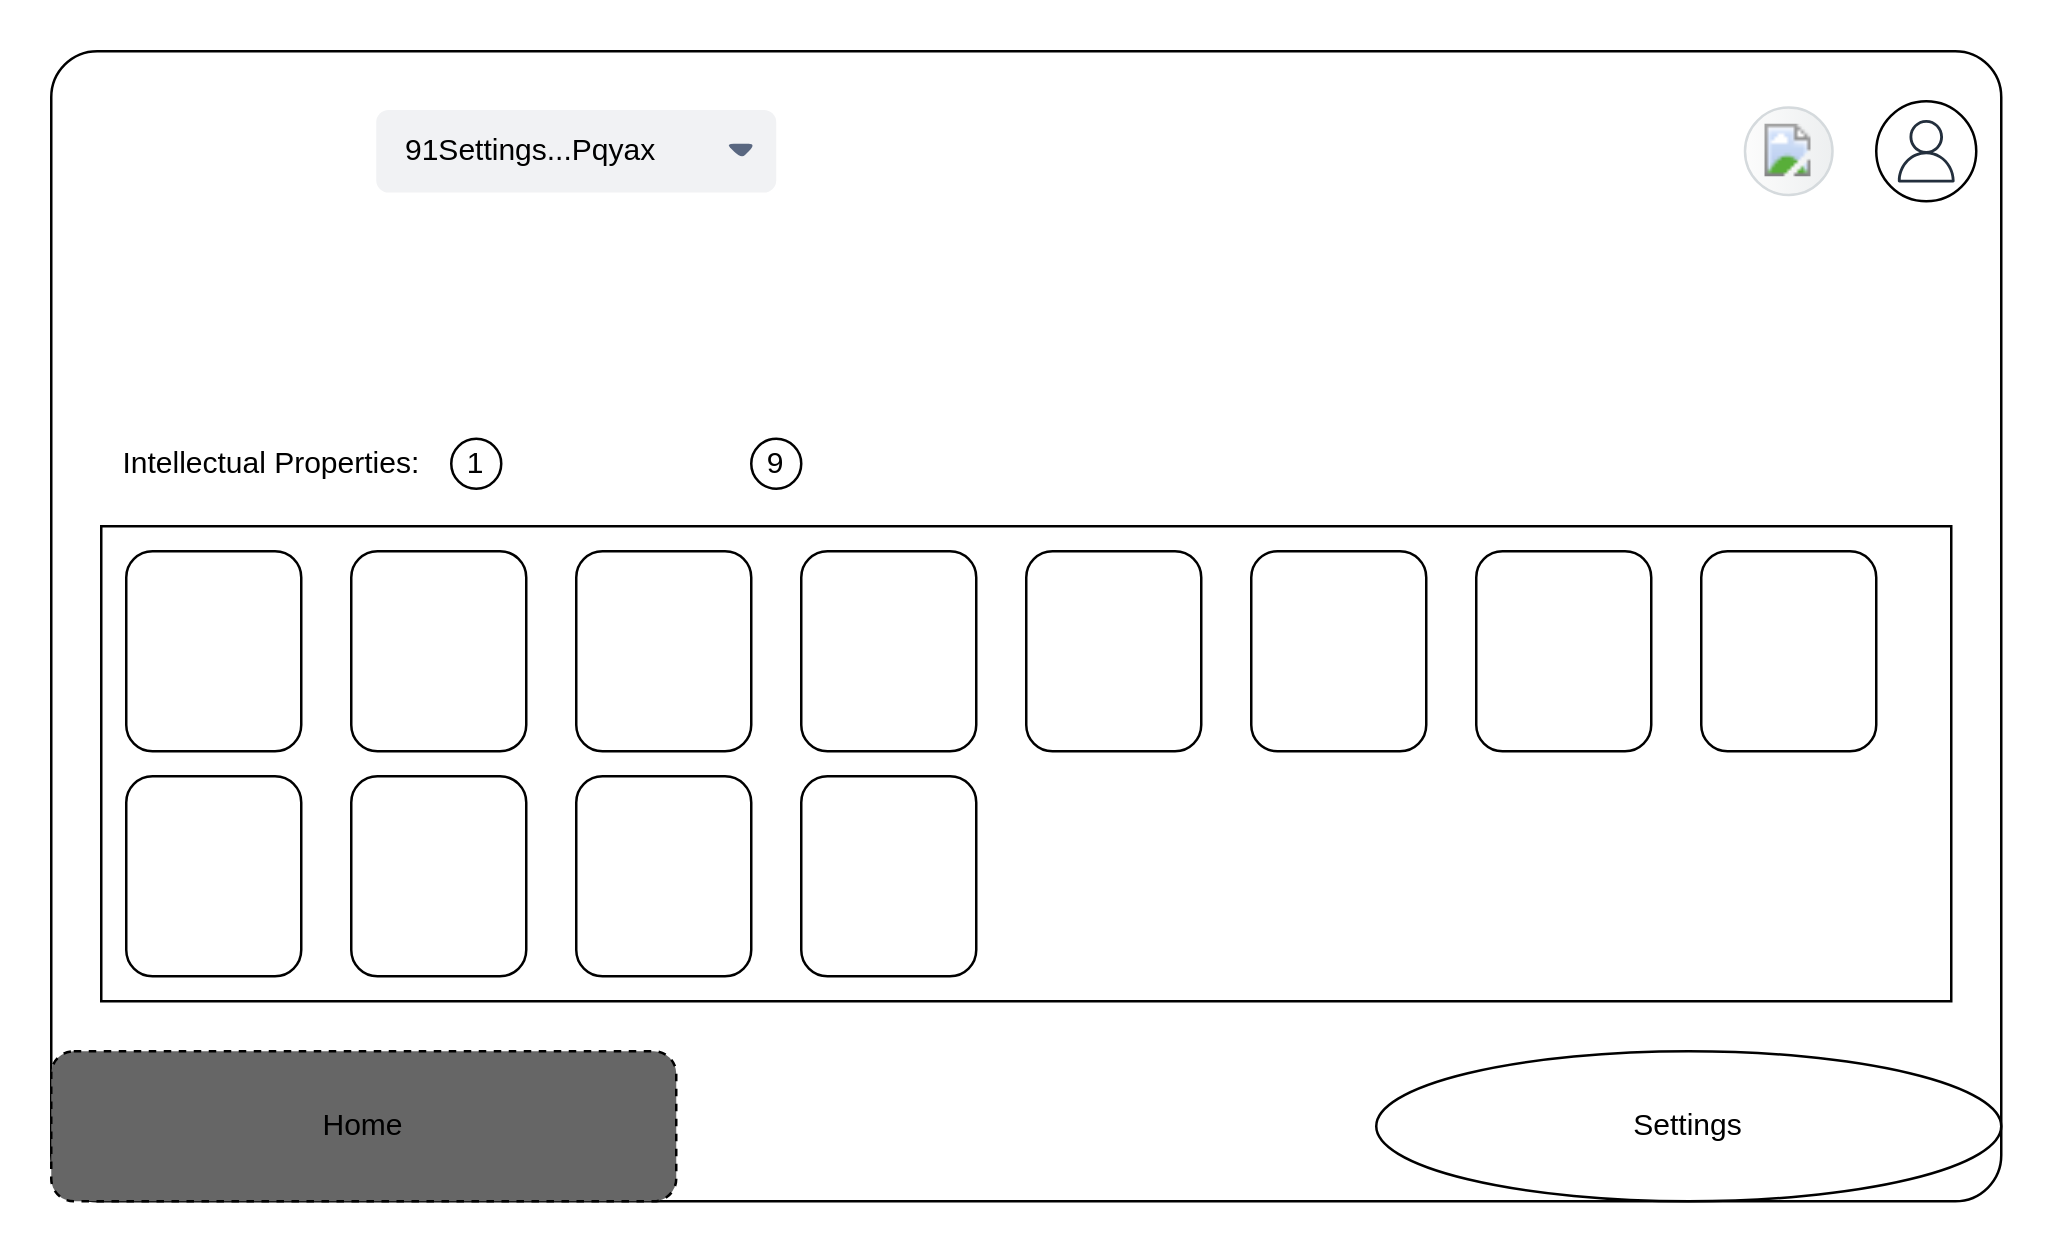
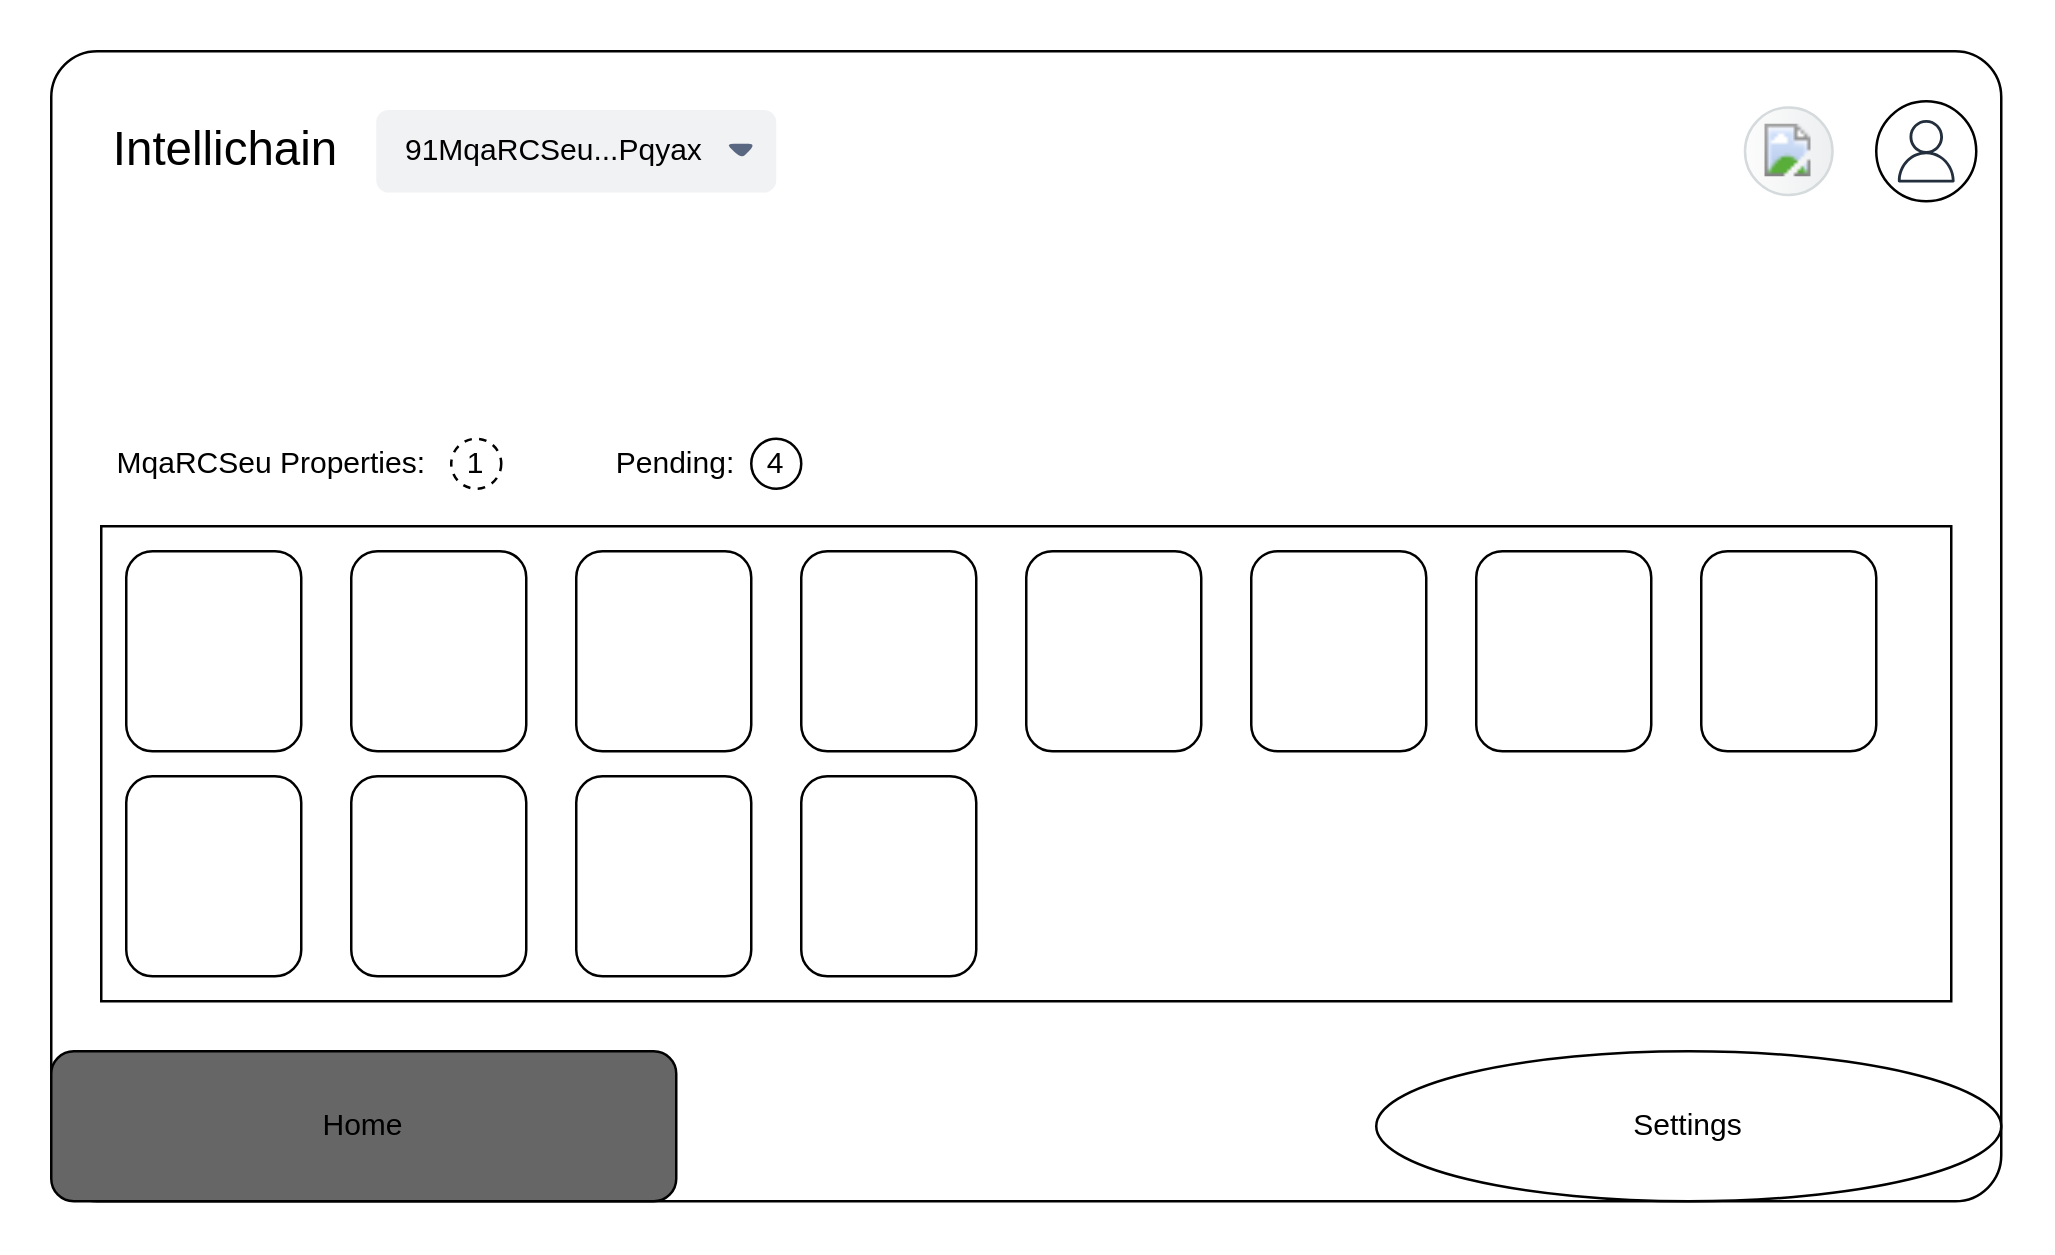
node "Intellichain": added
node "91Settings...Pqyax": label "91Settings...Pqyax" -> "91MqaRCSeu...Pqyax"
node "Intellectual Properties:": label "Intellectual Properties:" -> "MqaRCSeu Properties:"
node "1": style solid -> dashed
node "Pending:": added
node "9": label "9" -> "4"
node "Home": style dashed -> solid
